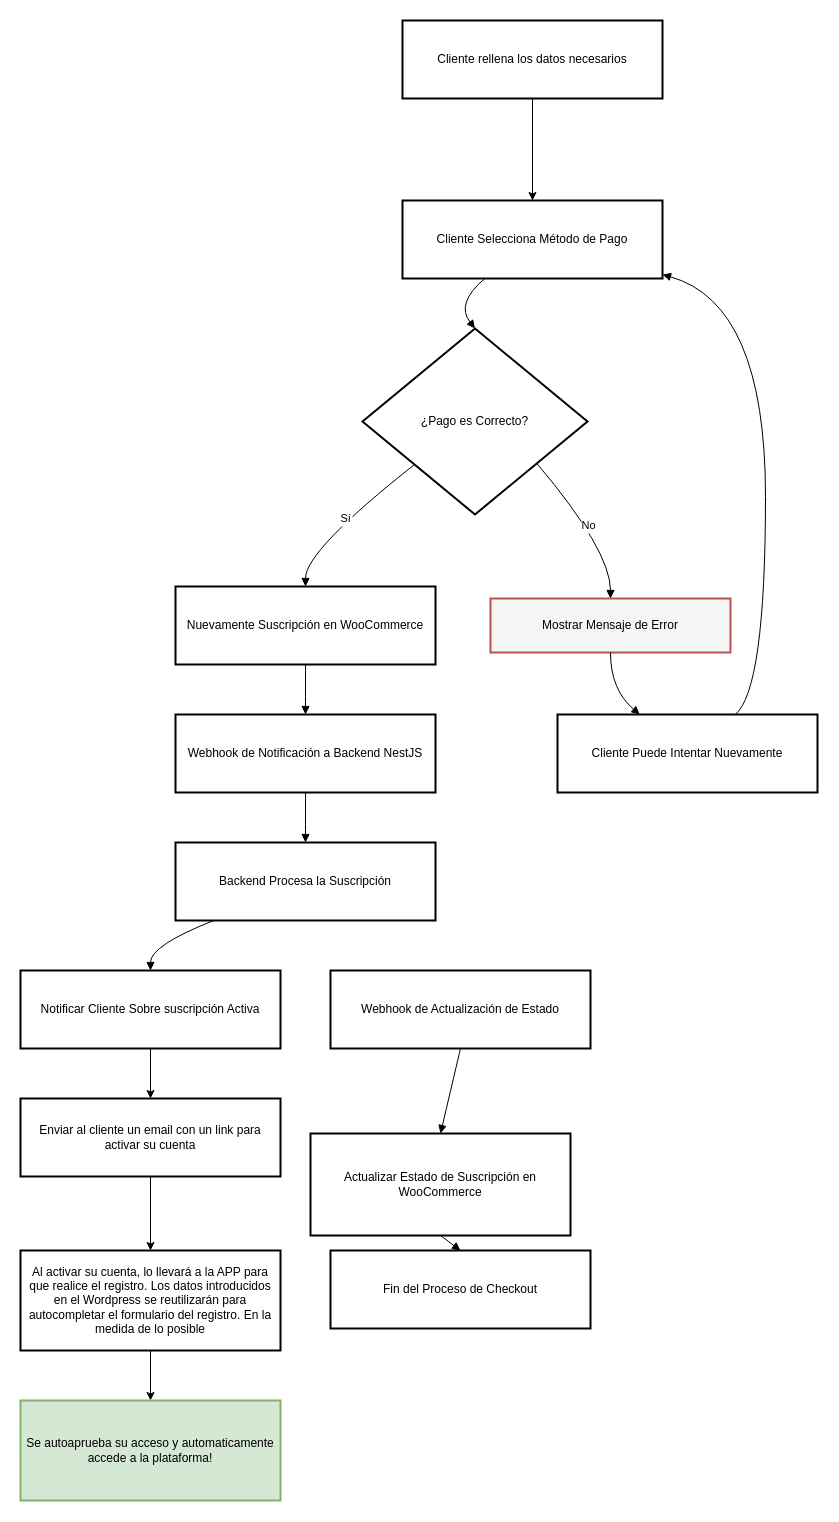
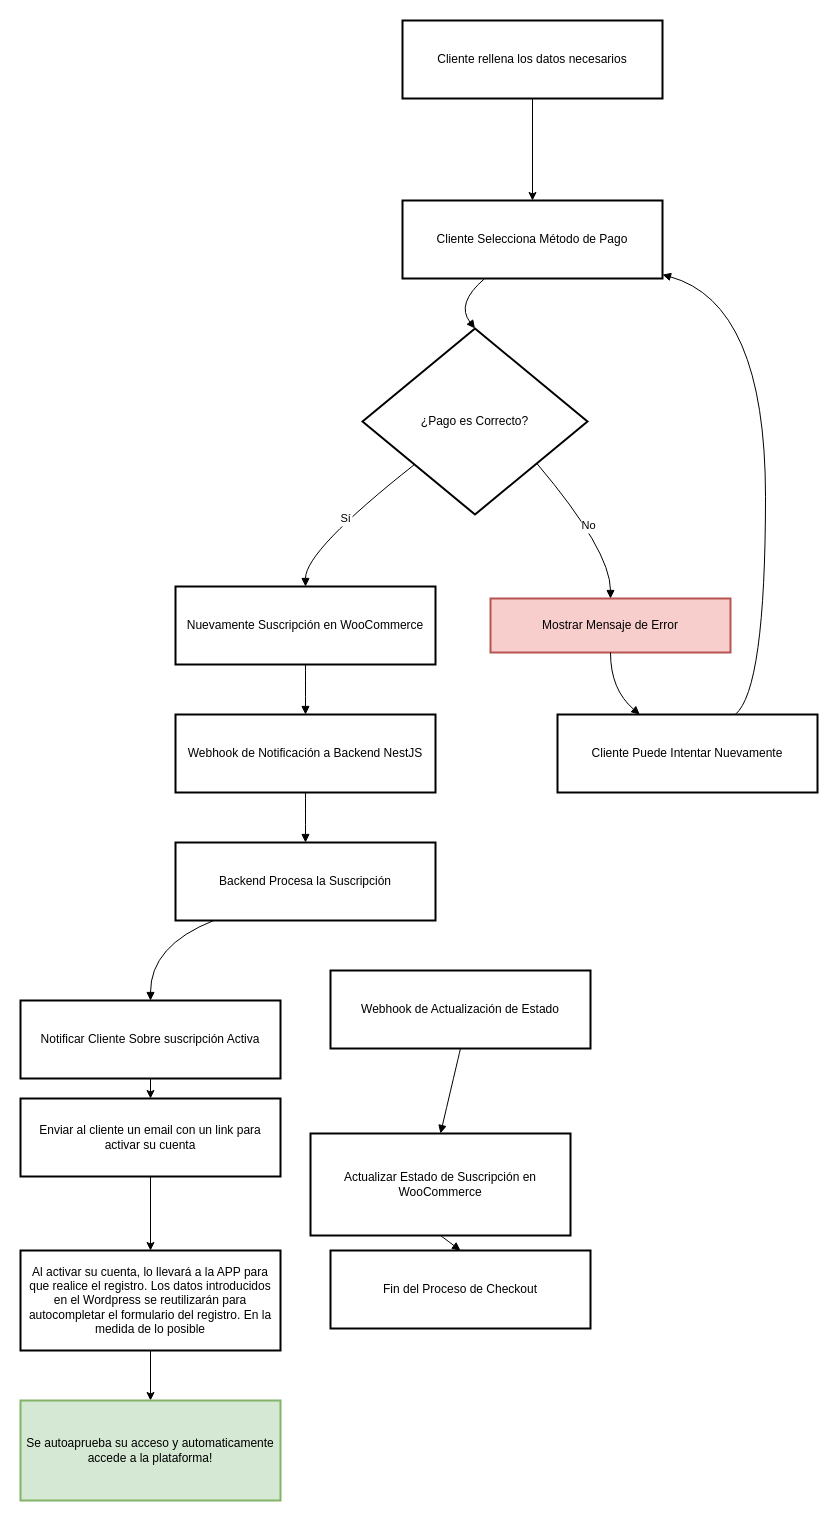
node "Mostrar Mensaje de Error": fillcolor #f5f5f5 -> #f8cecc
node "Notificar Cliente Sobre suscripción Activa": moved (151, 1010) -> (151, 1040)
